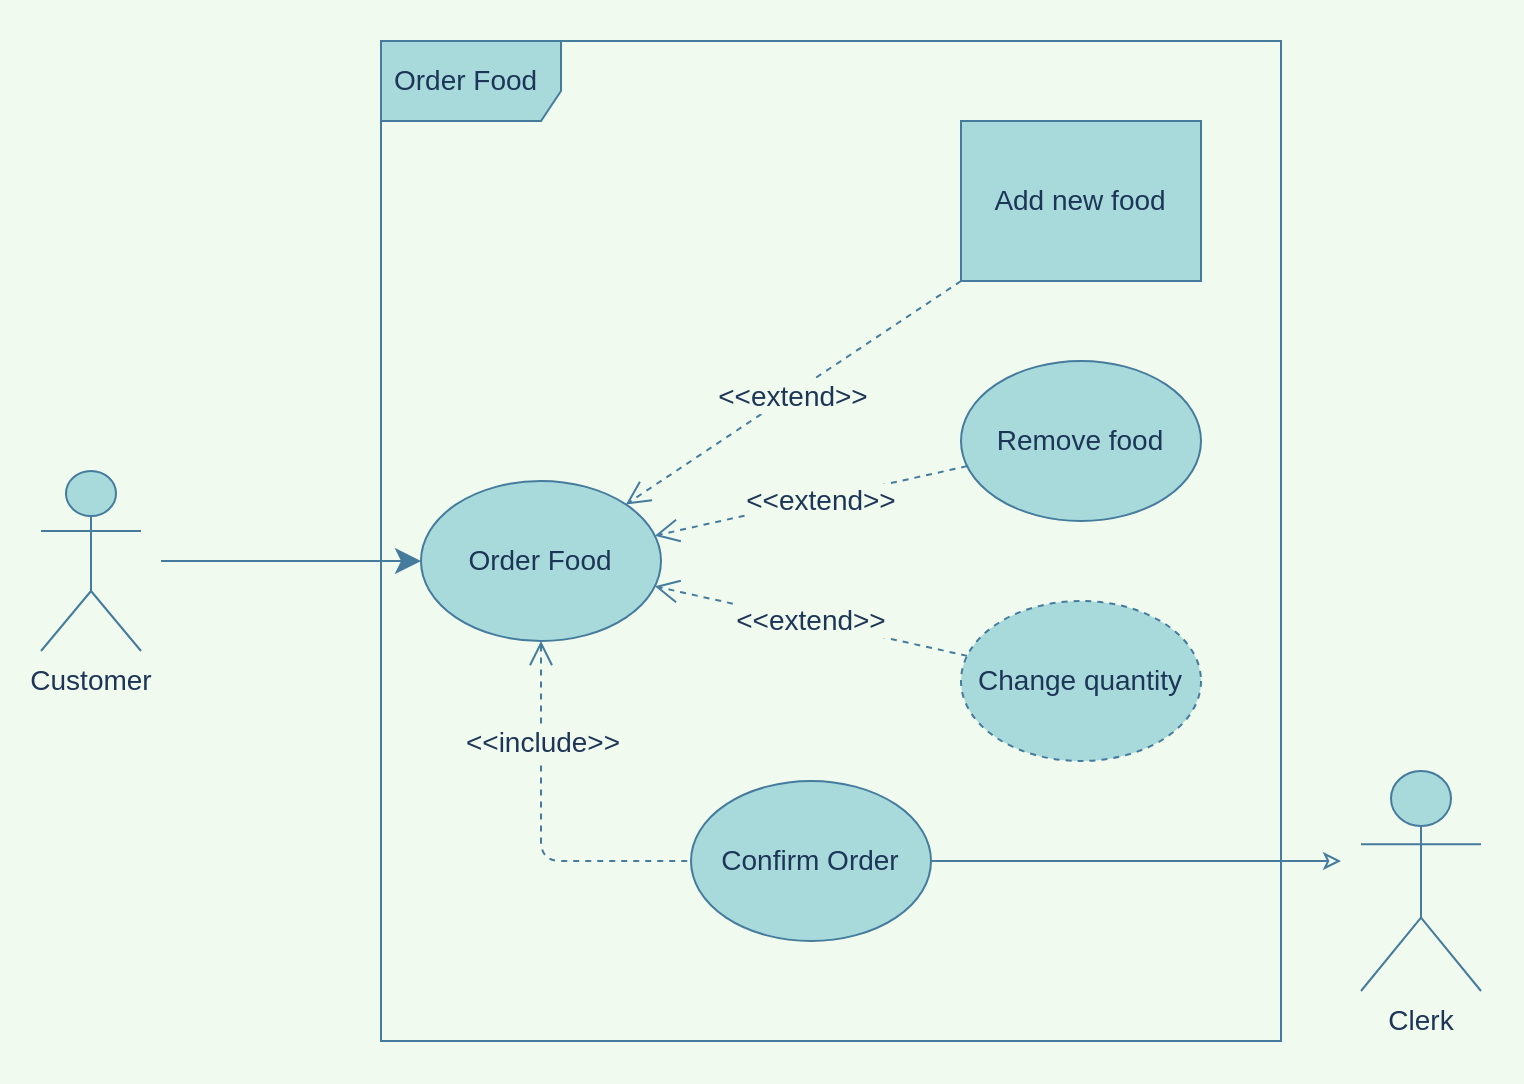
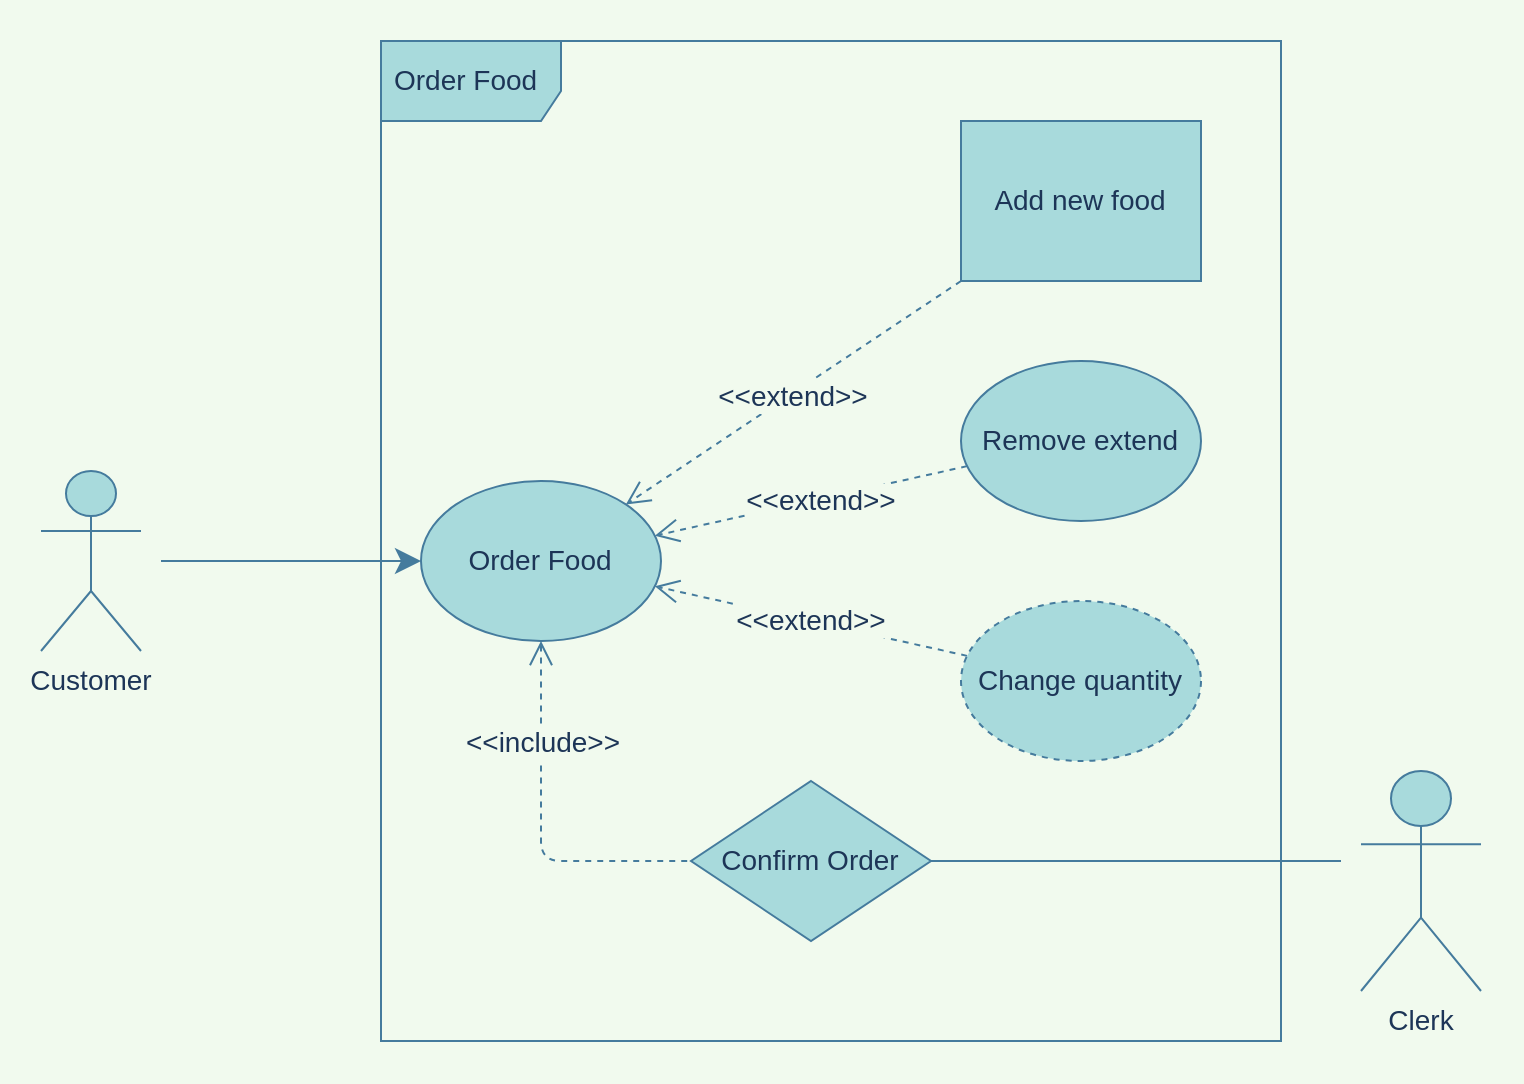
node "Remove food": label "Remove food" -> "Remove extend"
node "Confirm Order": shape ellipse -> diamond
edge "Confirm Order" -> "Clerk": arrowhead classic -> none
